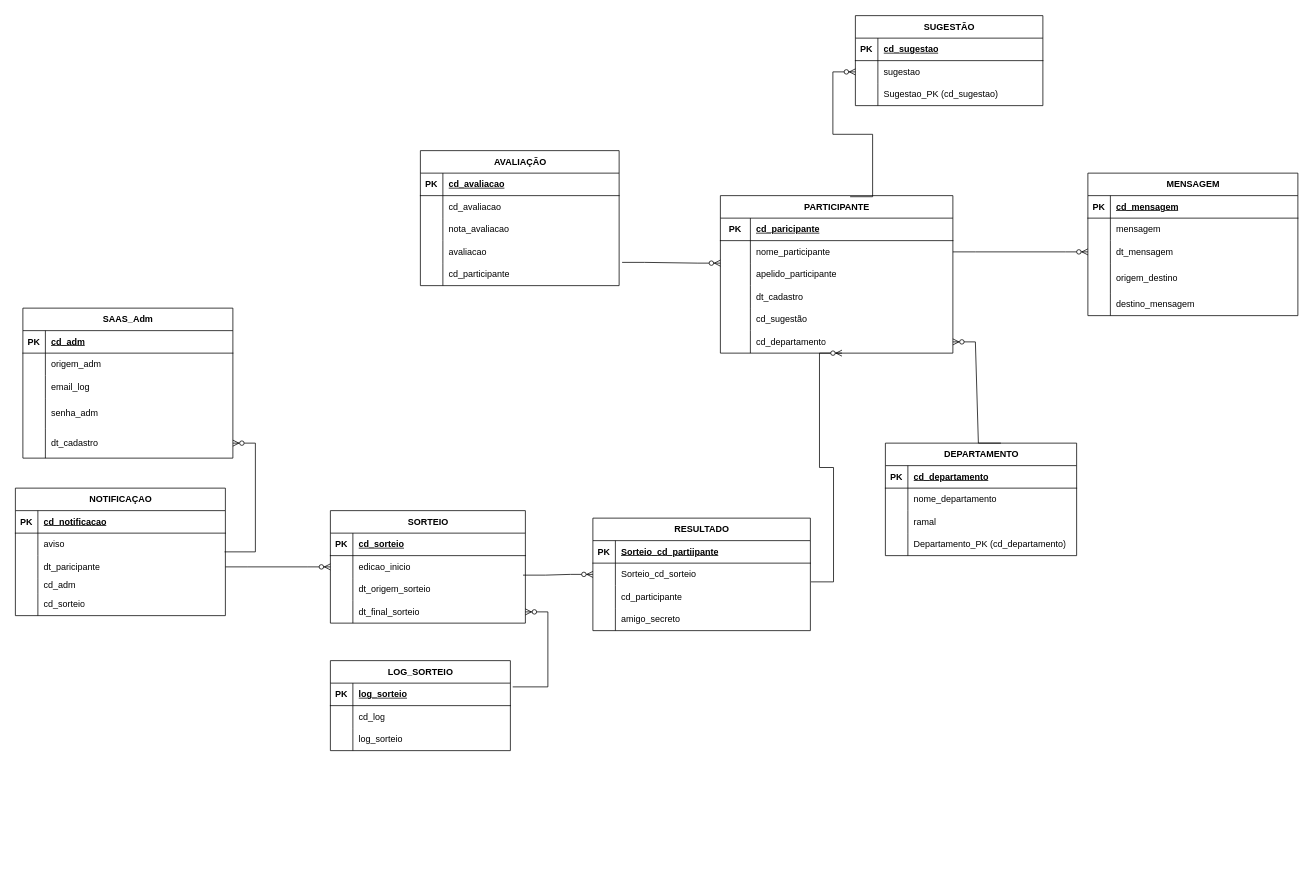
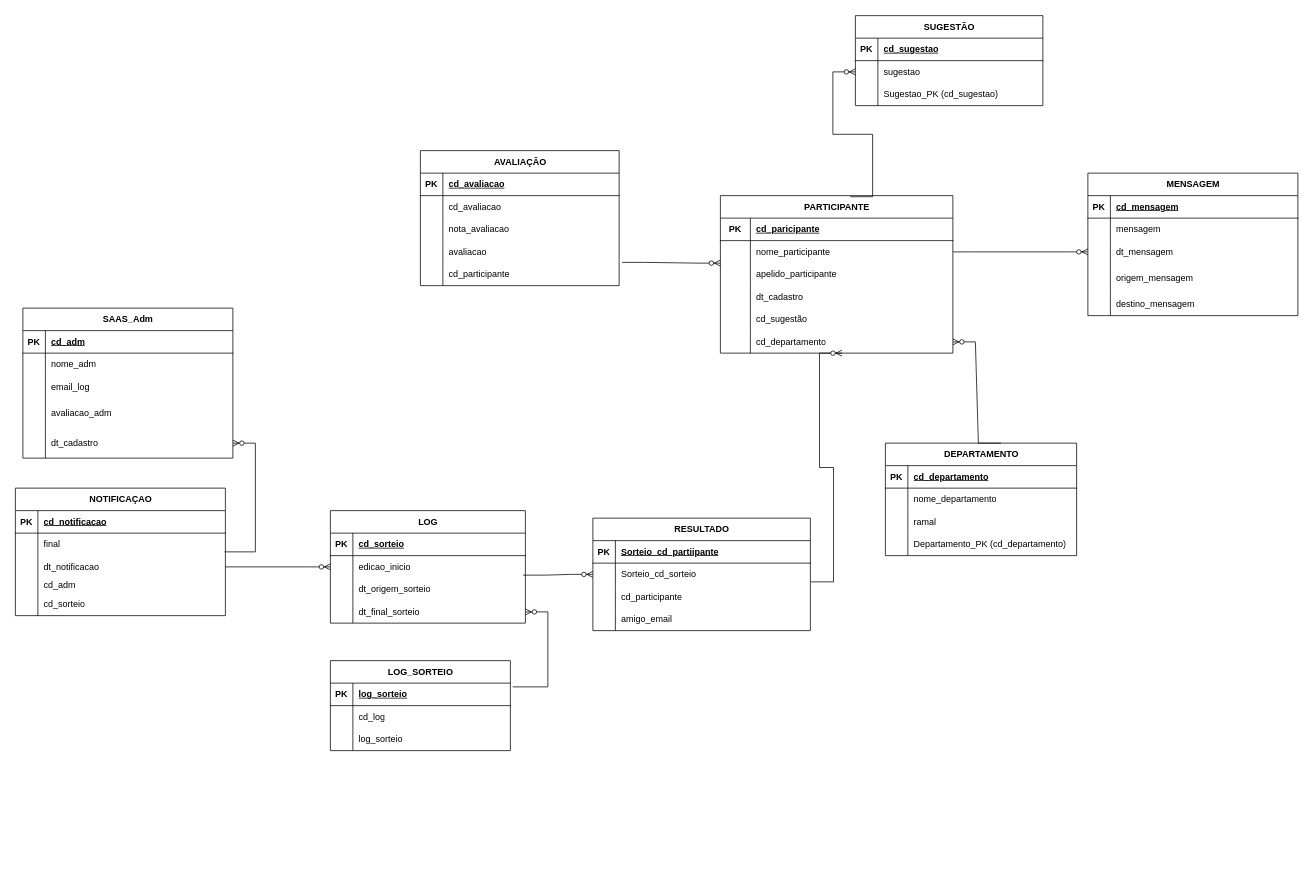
node "origem_destino": label "origem_destino" -> "origem_mensagem"
node "origem_adm": label "origem_adm" -> "nome_adm"
node "senha_adm": label "senha_adm" -> "avaliacao_adm"
node "SORTEIO": label "SORTEIO" -> "LOG"
node "aviso": label "aviso" -> "final"
node "dt_paricipante": label "dt_paricipante" -> "dt_notificacao"
node "amigo_secreto": label "amigo_secreto" -> "amigo_email"
